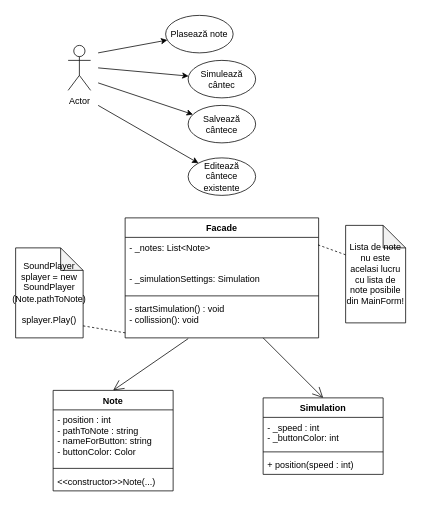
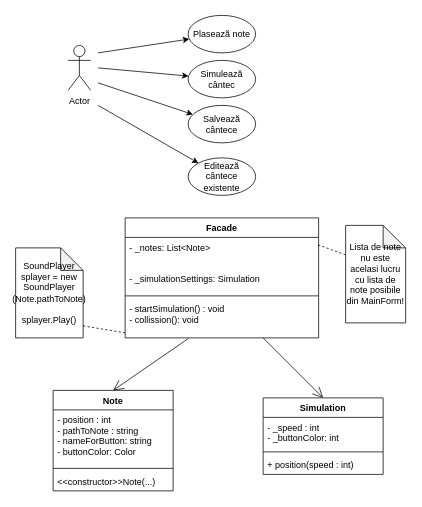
node "Plasează note": moved (199, 34) -> (222, 34)
